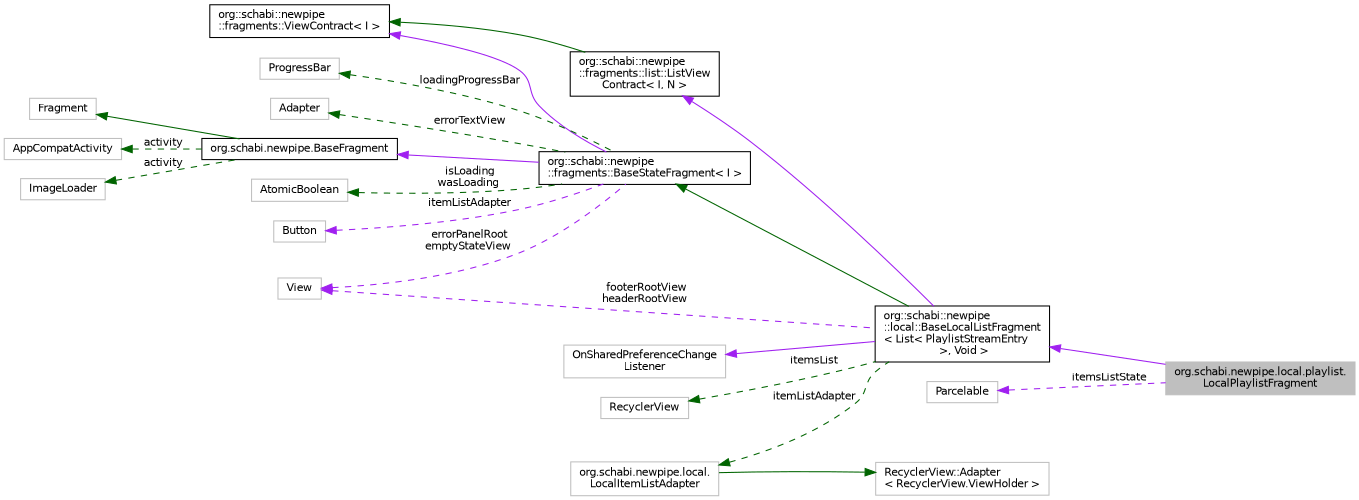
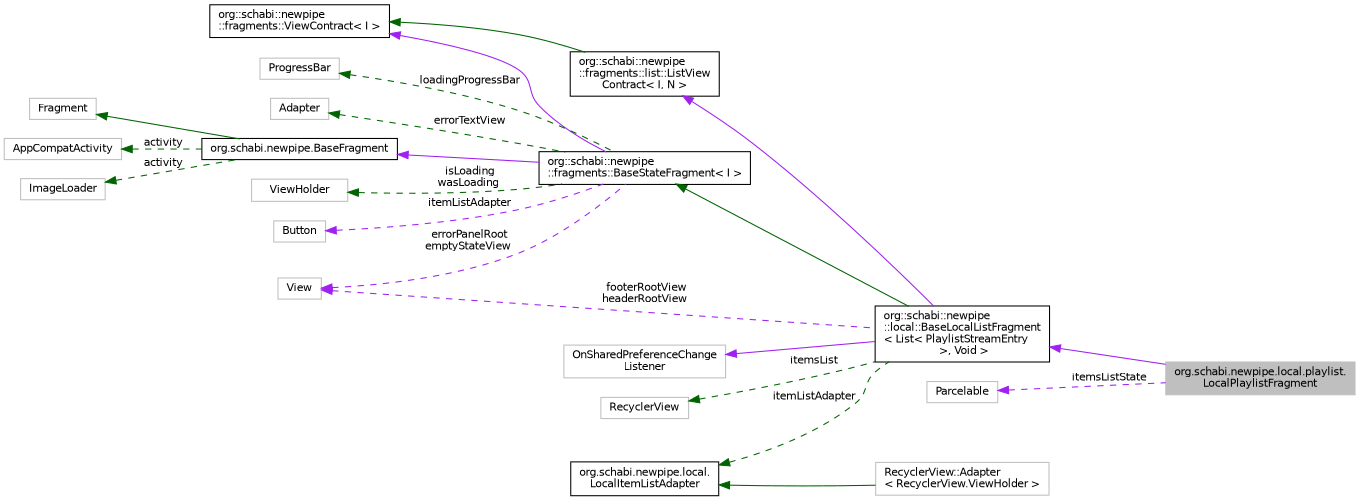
node "AtomicBoolean": label "AtomicBoolean" -> "ViewHolder"
edge "org.schabi.newpipe.local. LocalItemListAdapter" -> "RecyclerView::Adapter < RecyclerView.ViewHolder >": reversed
node "org.schabi.newpipe.local. LocalItemListAdapter": color grey75 -> black
